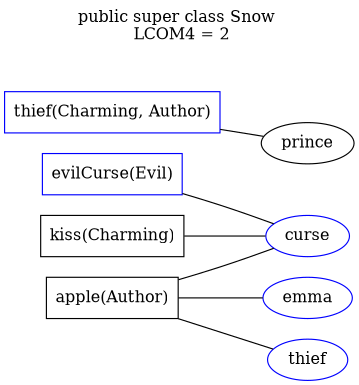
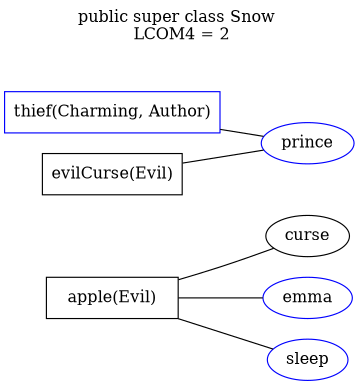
node "prince": color black -> blue
node "evilCurse(Evil)": color blue -> black
edge "evilCurse(Evil)" -- "curse": now "evilCurse(Evil)" -- "prince"
node "kiss(Charming)": removed
node "curse": color blue -> black
node "apple(Author)": label "apple(Author)" -> "apple(Evil)"
node "thief": label "thief" -> "sleep"
